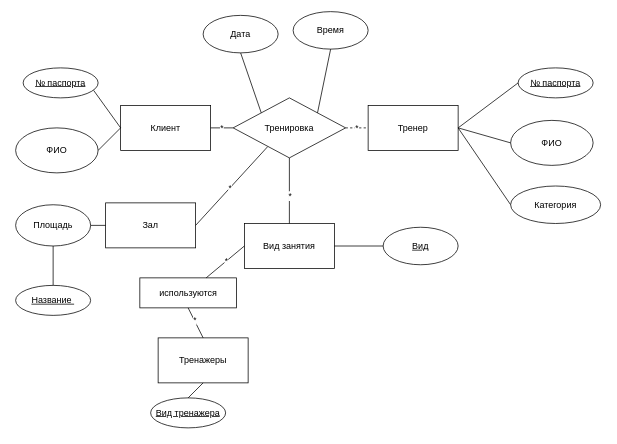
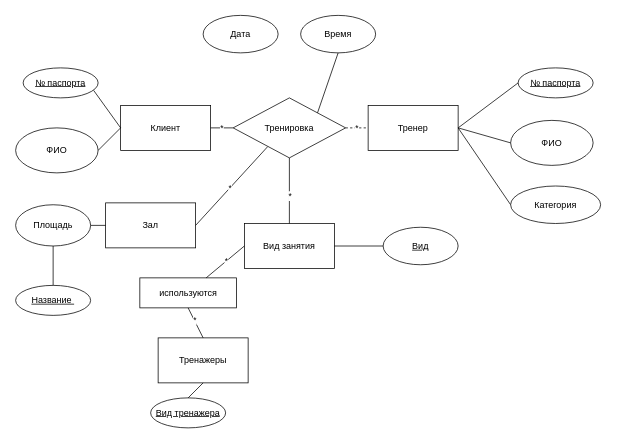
node "Время": moved (330, 30) -> (338, 34)
edge "Дата" -- "Тренировка": removed
